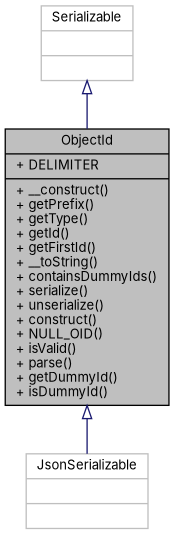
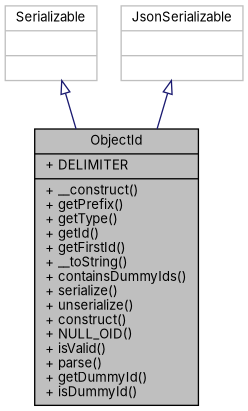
edge "JsonSerializable" -> "ObjectId": reversed
